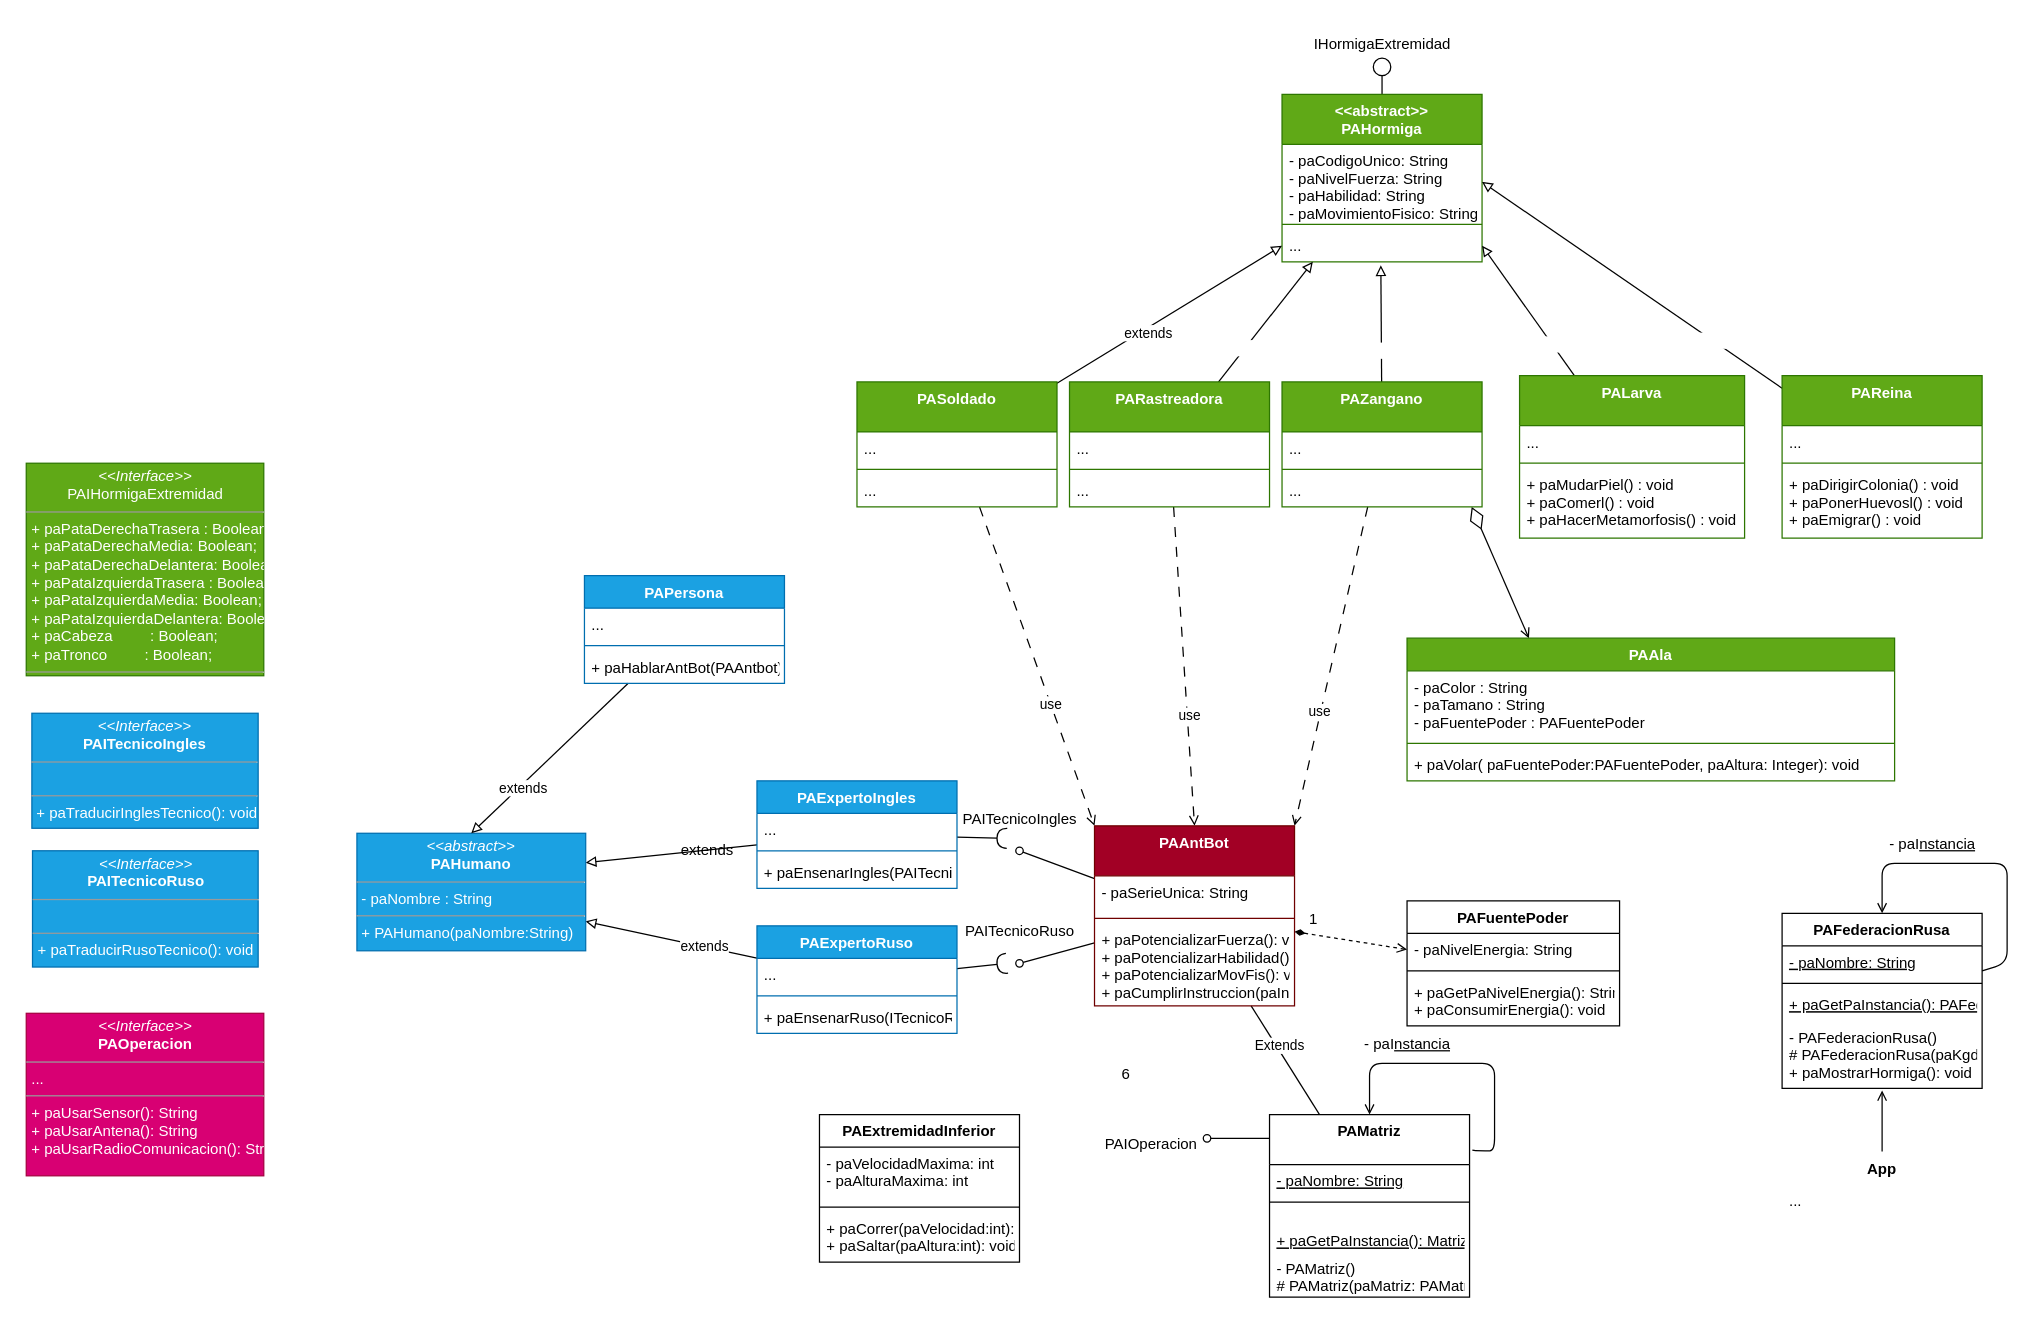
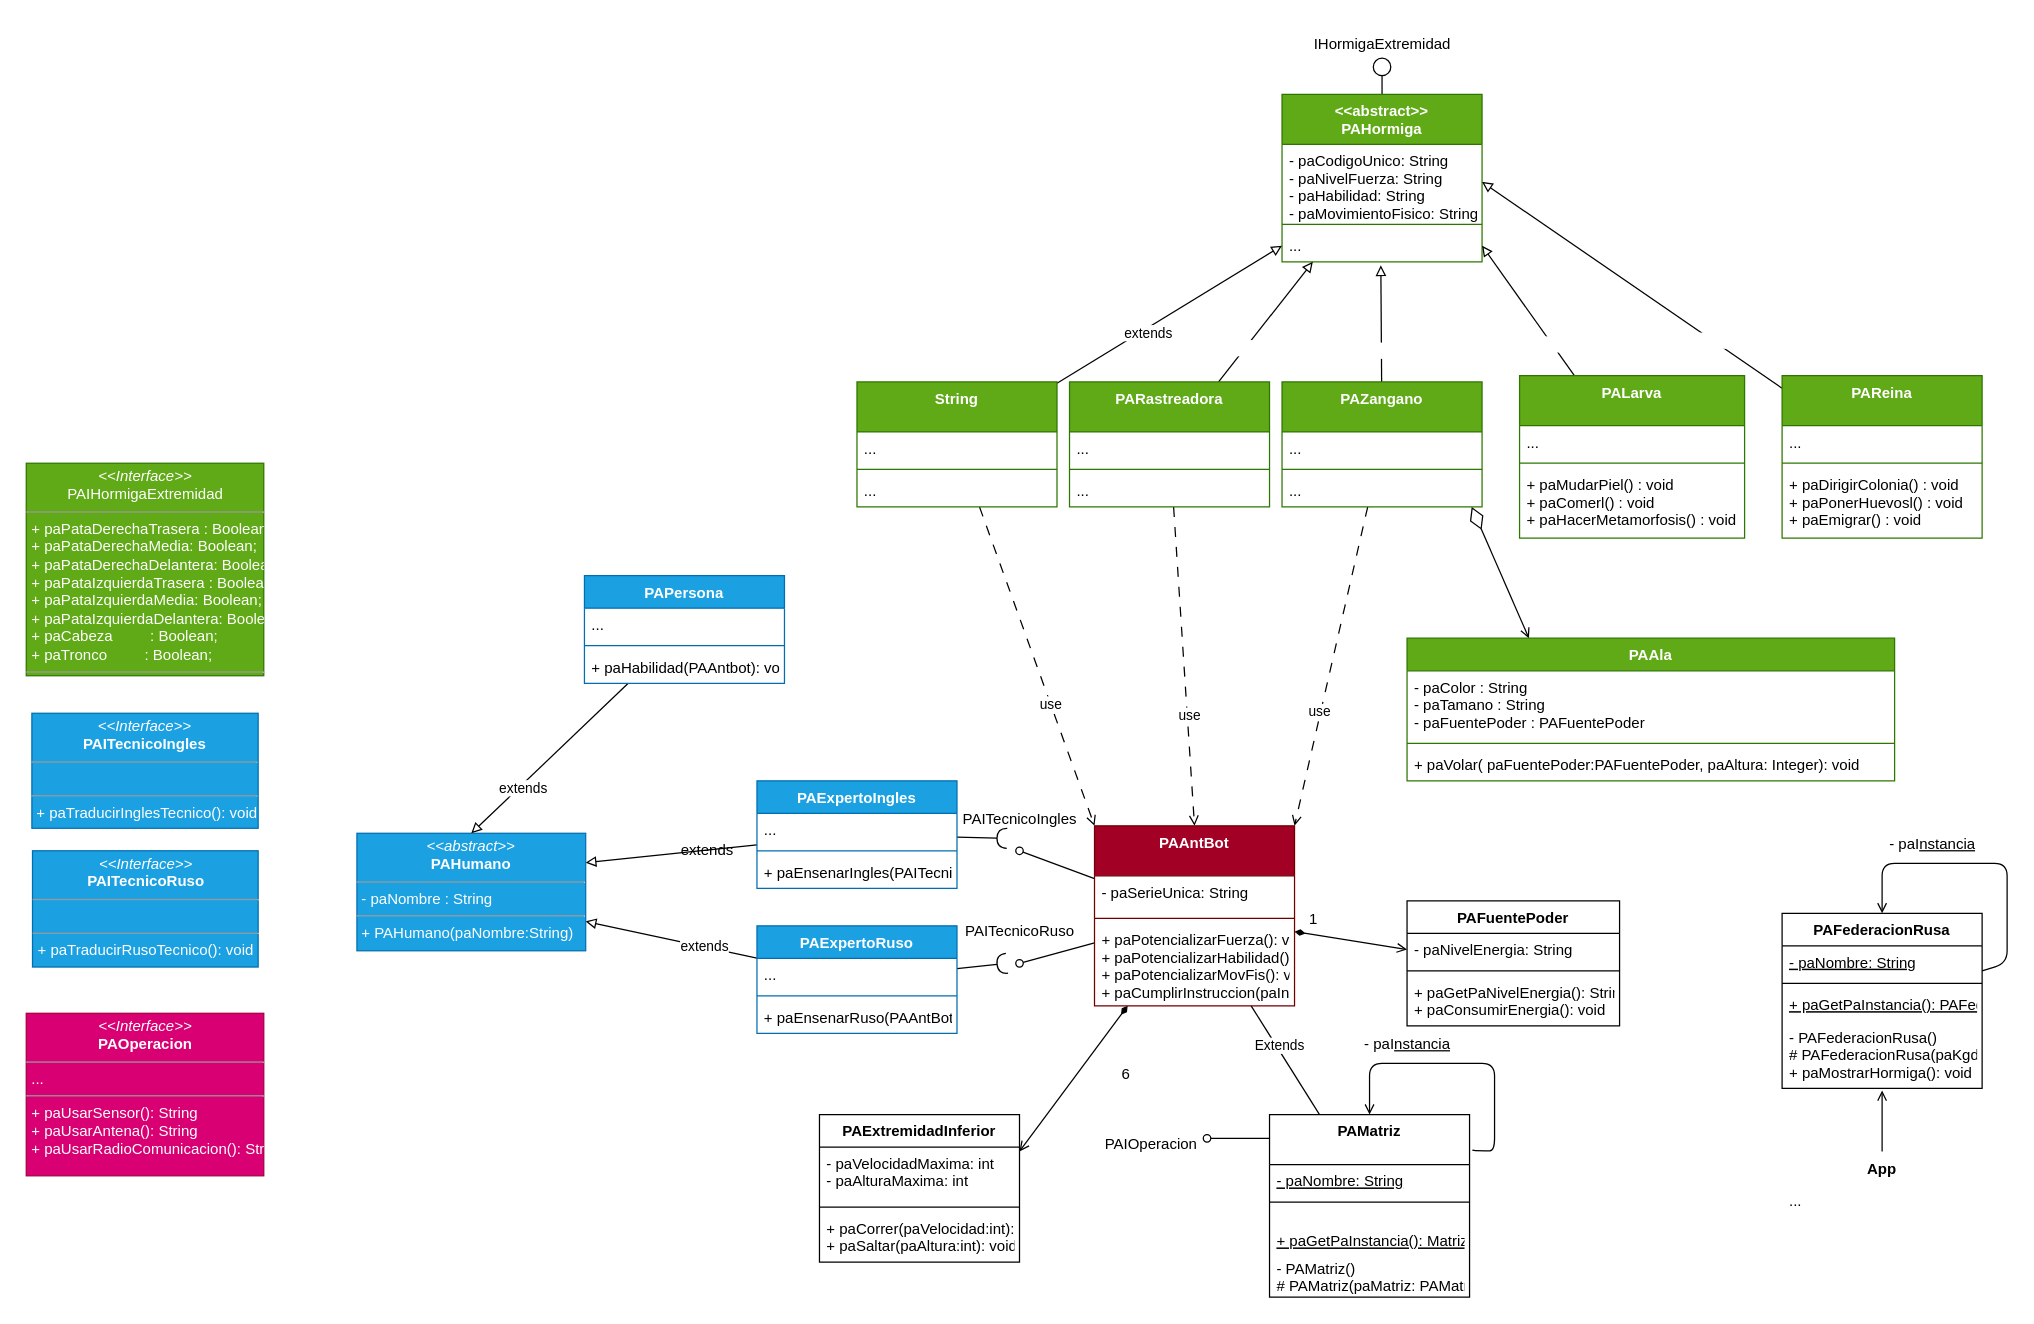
node "PASoldado": label "PASoldado" -> "String"
node "+ paHablarAntBot(PAAntbot): void": label "+ paHablarAntBot(PAAntbot): void" -> "+ paHabilidad(PAAntbot): void"
edge "PAAntBot" -- "- paNivelEnergia: String": style dashed -> solid
node "+ paEnsenarRuso(ITecnicoRuso): void": label "+ paEnsenarRuso(ITecnicoRuso): void" -> "+ paEnsenarRuso(PAAntBot): void"
edge "PAAntBot" -- "PAExtremidadInferior": added
